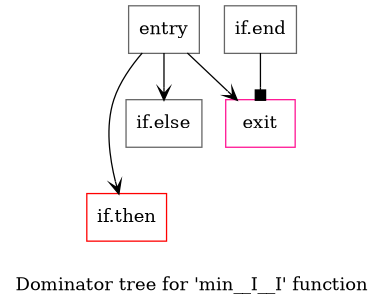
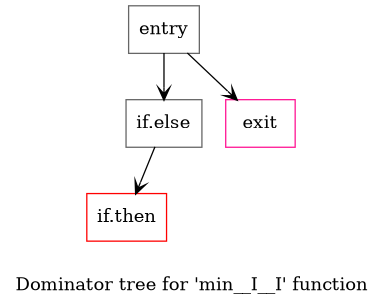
node "if.end": removed
edge "entry" -> "if.then": now "if.else" -> "if.then"
